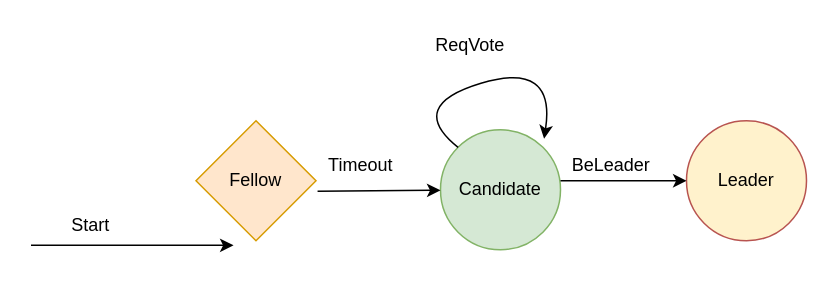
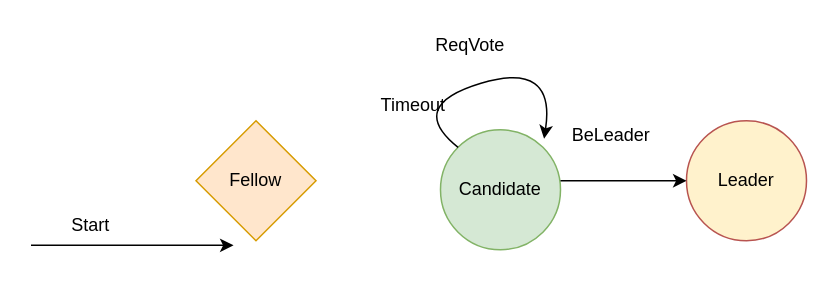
node "Timeout": moved (361, 166) -> (413, 106)
node "BeLeader": moved (611, 166) -> (611, 136)
edge "Fellow" -> "Candidate": removed
